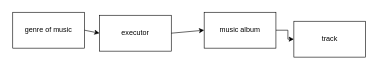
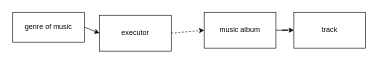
node "genre of music": size 72x36 -> 72x30
edge "executor" -> "music album": style solid -> dashed
node "track": moved (330, 39) -> (330, 30)
